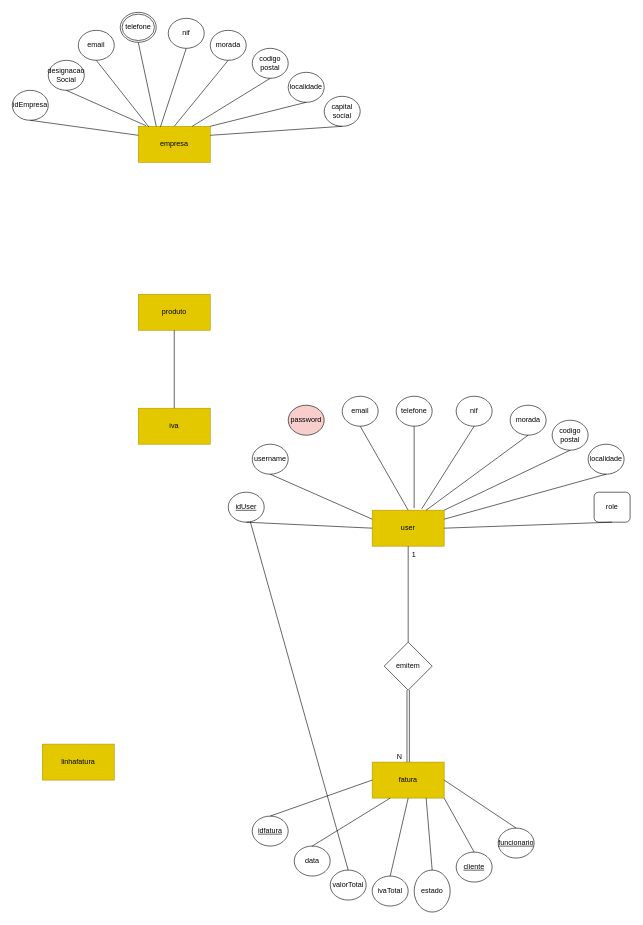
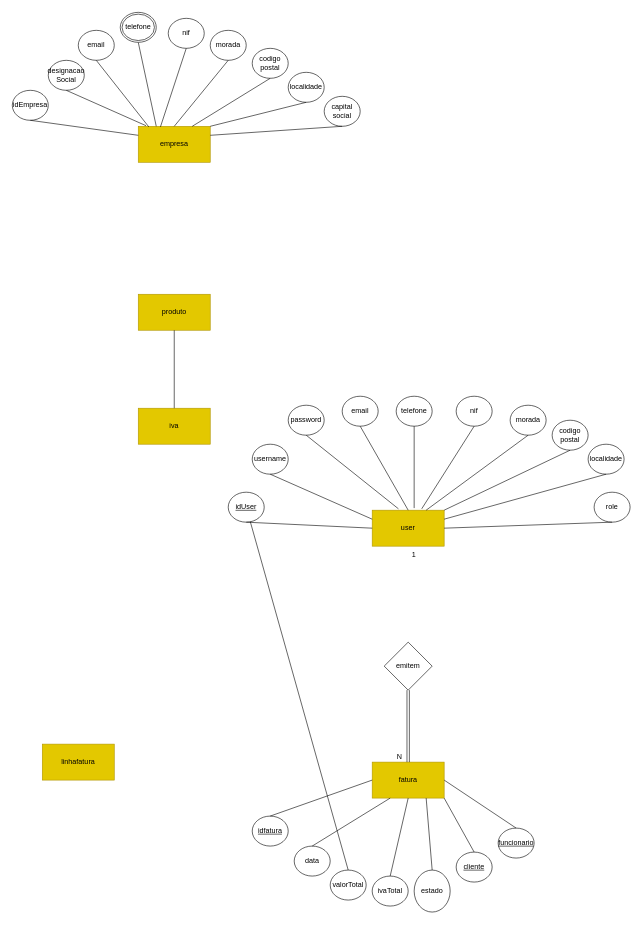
node "password": fillcolor #f8cecc -> #ffffff
edge "password" -- "user": added
node "role": shape rounded rectangle -> ellipse
edge "user" -- "emitem": removed
